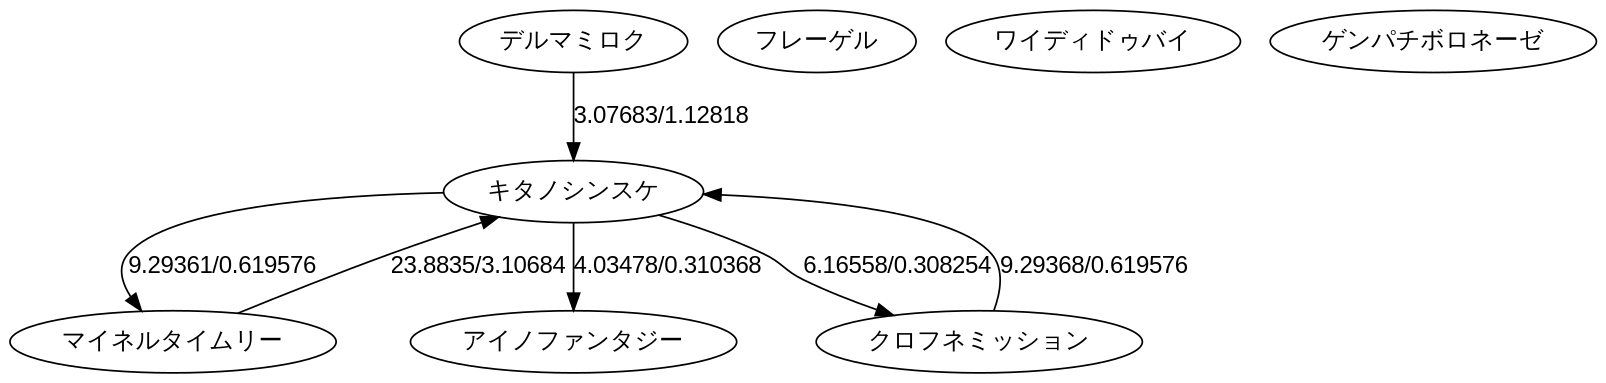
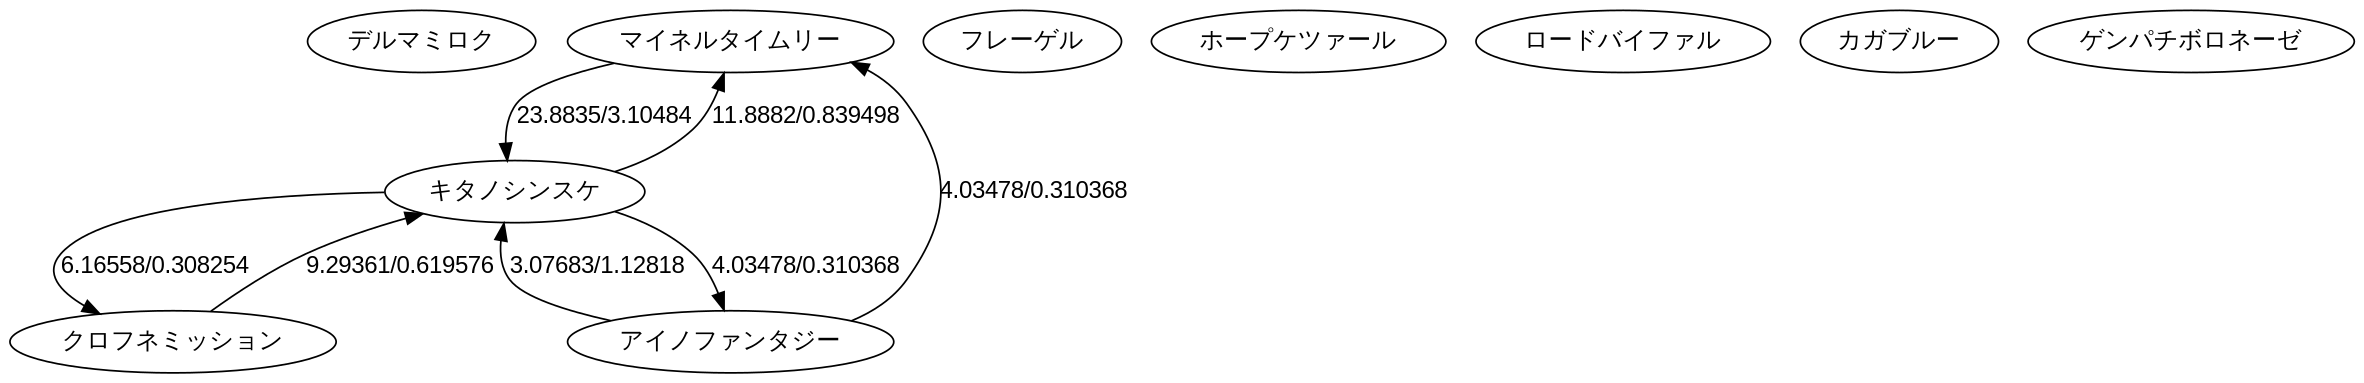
node "ワイディドゥバイ": removed
node "ホープケツァール": added
node "ロードバイファル": added
node "カガブルー": added
edge "デルマミロク" -> "キタノシンスケ": now "アイノファンタジー" -> "キタノシンスケ"
edge "アイノファンタジー" -> "マイネルタイムリー": added, label "4.03478/0.310368"
edge "キタノシンスケ" -> "マイネルタイムリー": label "9.29361/0.619576" -> "11.8882/0.839498"
edge "マイネルタイムリー" -> "キタノシンスケ": label "23.8835/3.10684" -> "23.8835/3.10484"
edge "クロフネミッション" -> "キタノシンスケ": label "9.29368/0.619576" -> "9.29361/0.619576"
